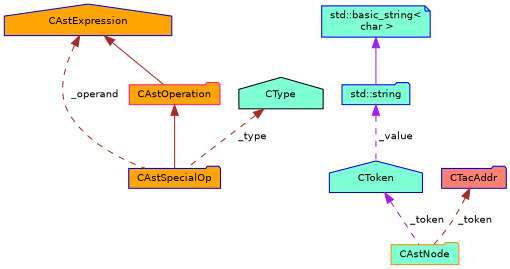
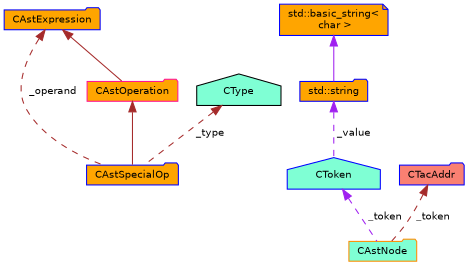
node "CAstExpression": shape house -> folder
node "std::basic_string< char >": fillcolor aquamarine -> orange
node "std::string": fillcolor aquamarine -> orange
